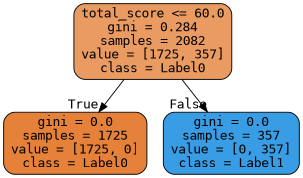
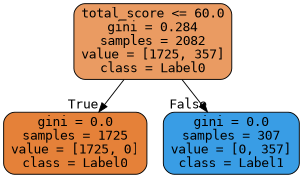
node "gini = 0.0 samples = 357 value = [0, 357] class = Label1": label "gini = 0.0 samples = 357 value = [0, 357] class = Label1" -> "gini = 0.0 samples = 307 value = [0, 357] class = Label1"
